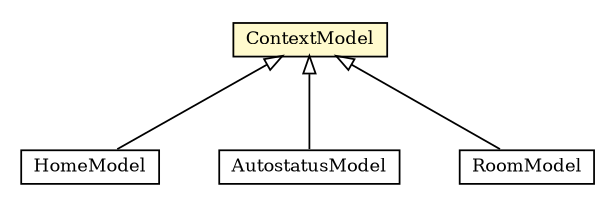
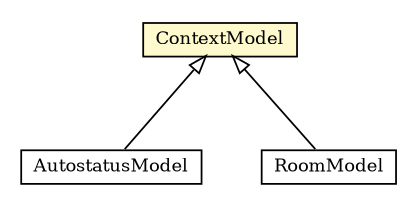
node "HomeModel": removed
